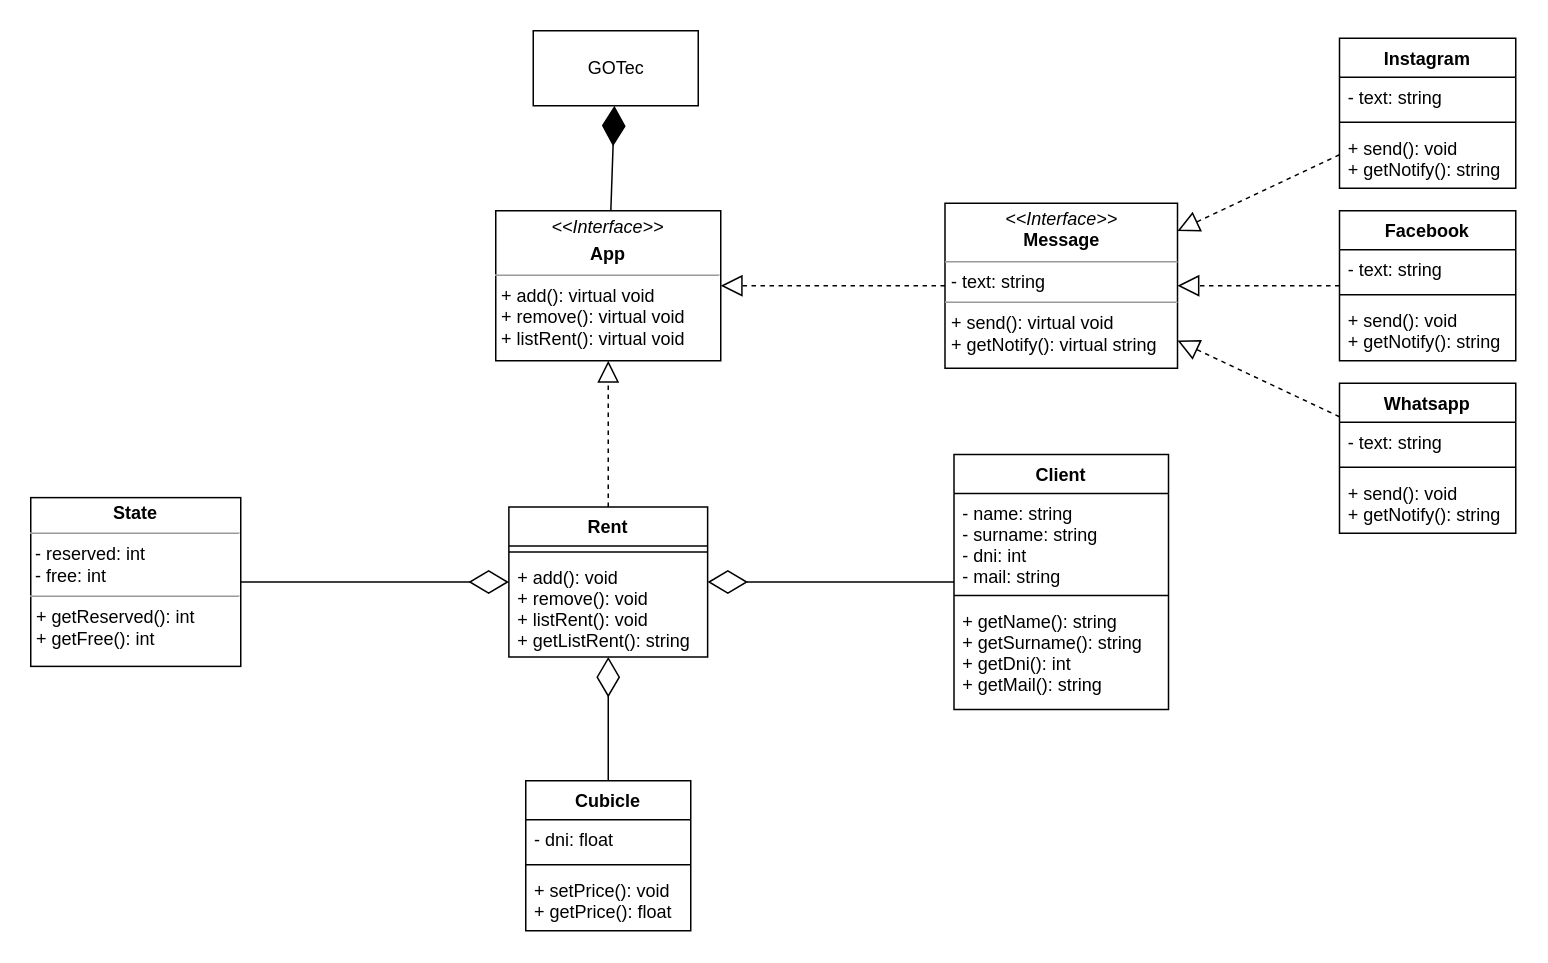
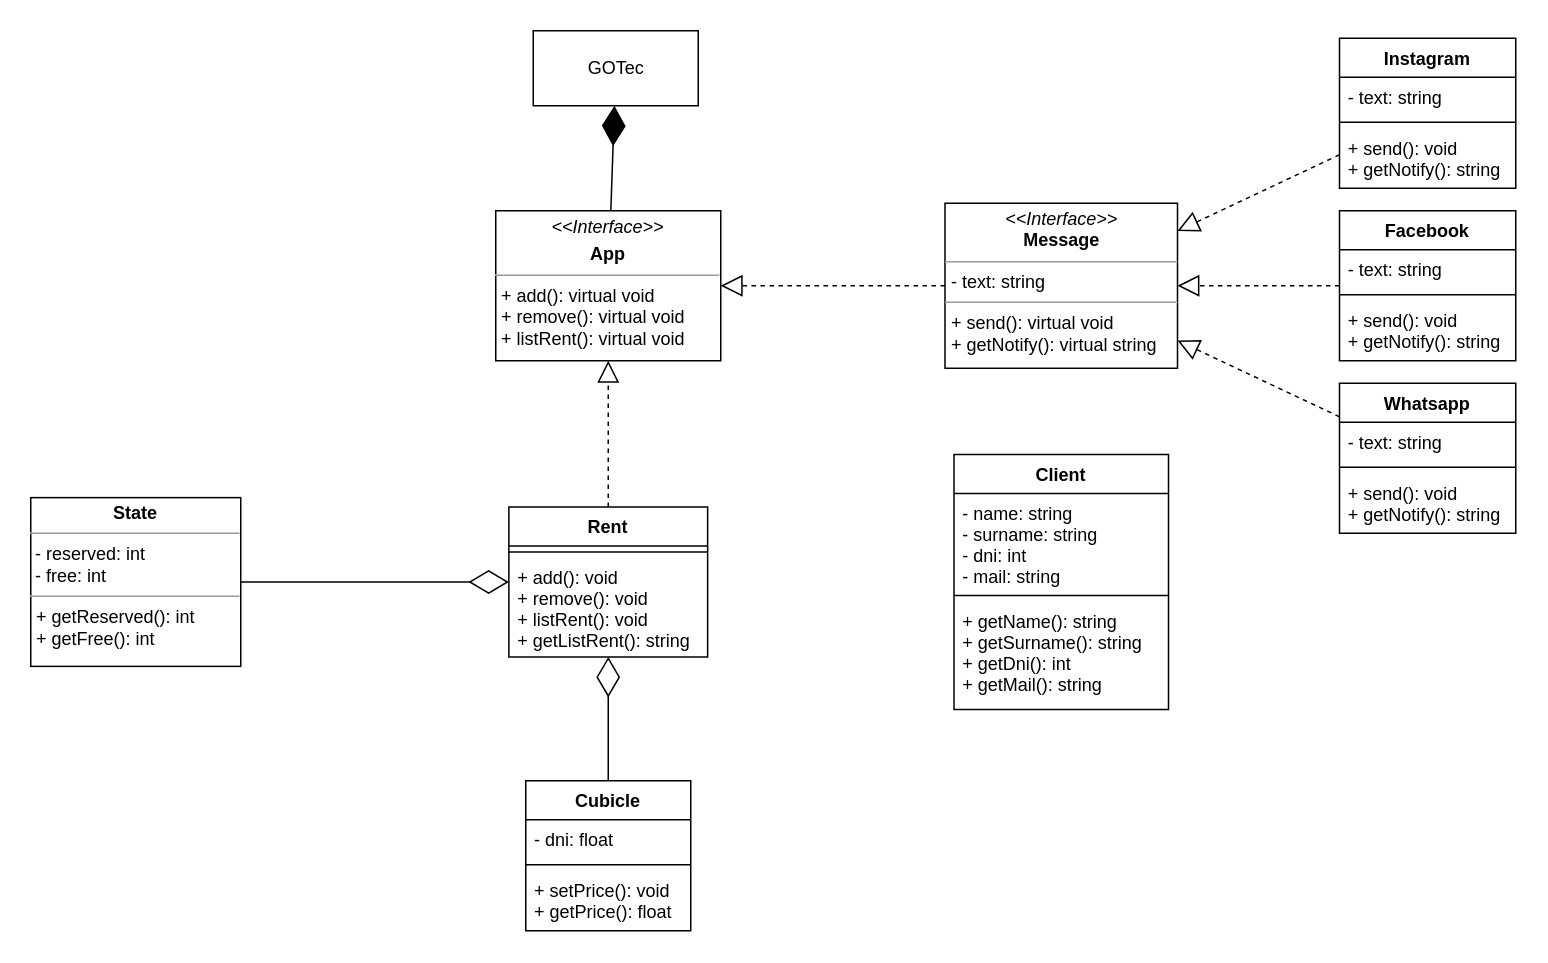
edge "Client" -> "Rent": removed
